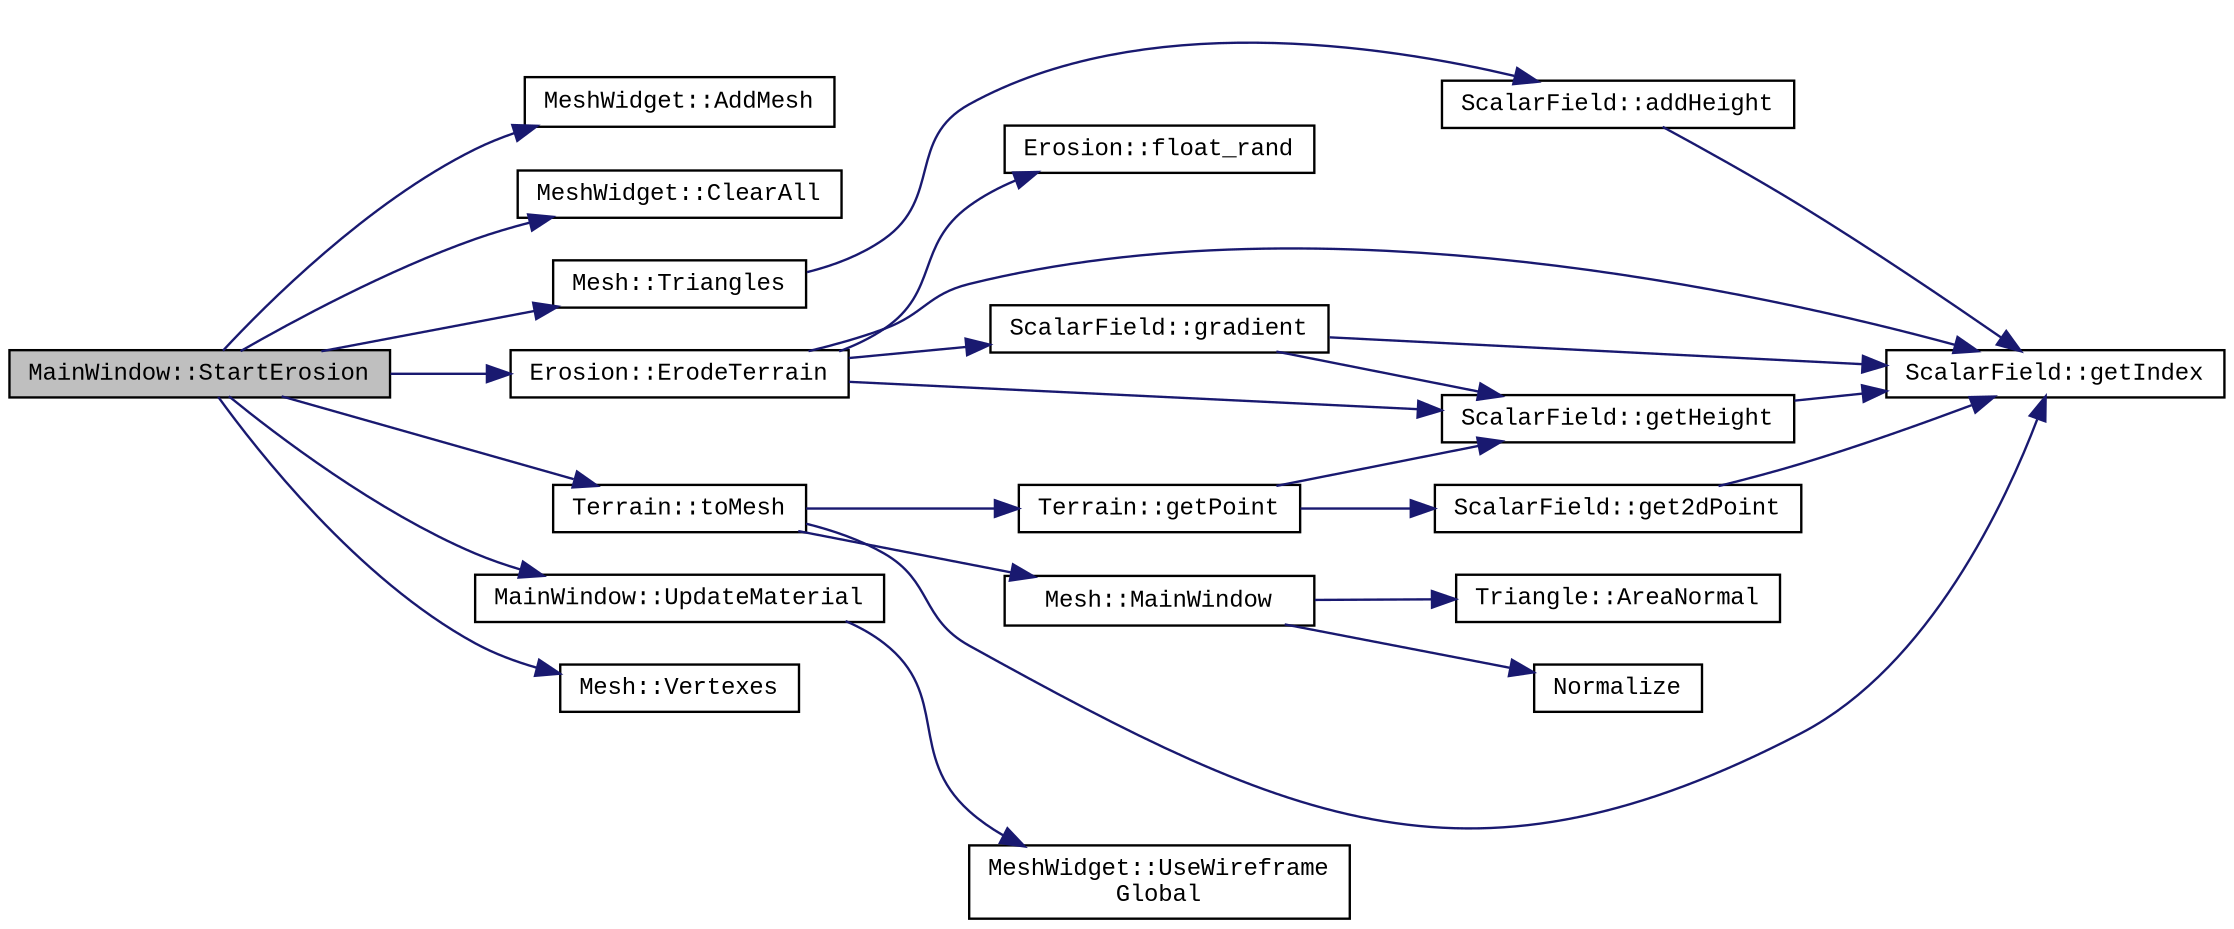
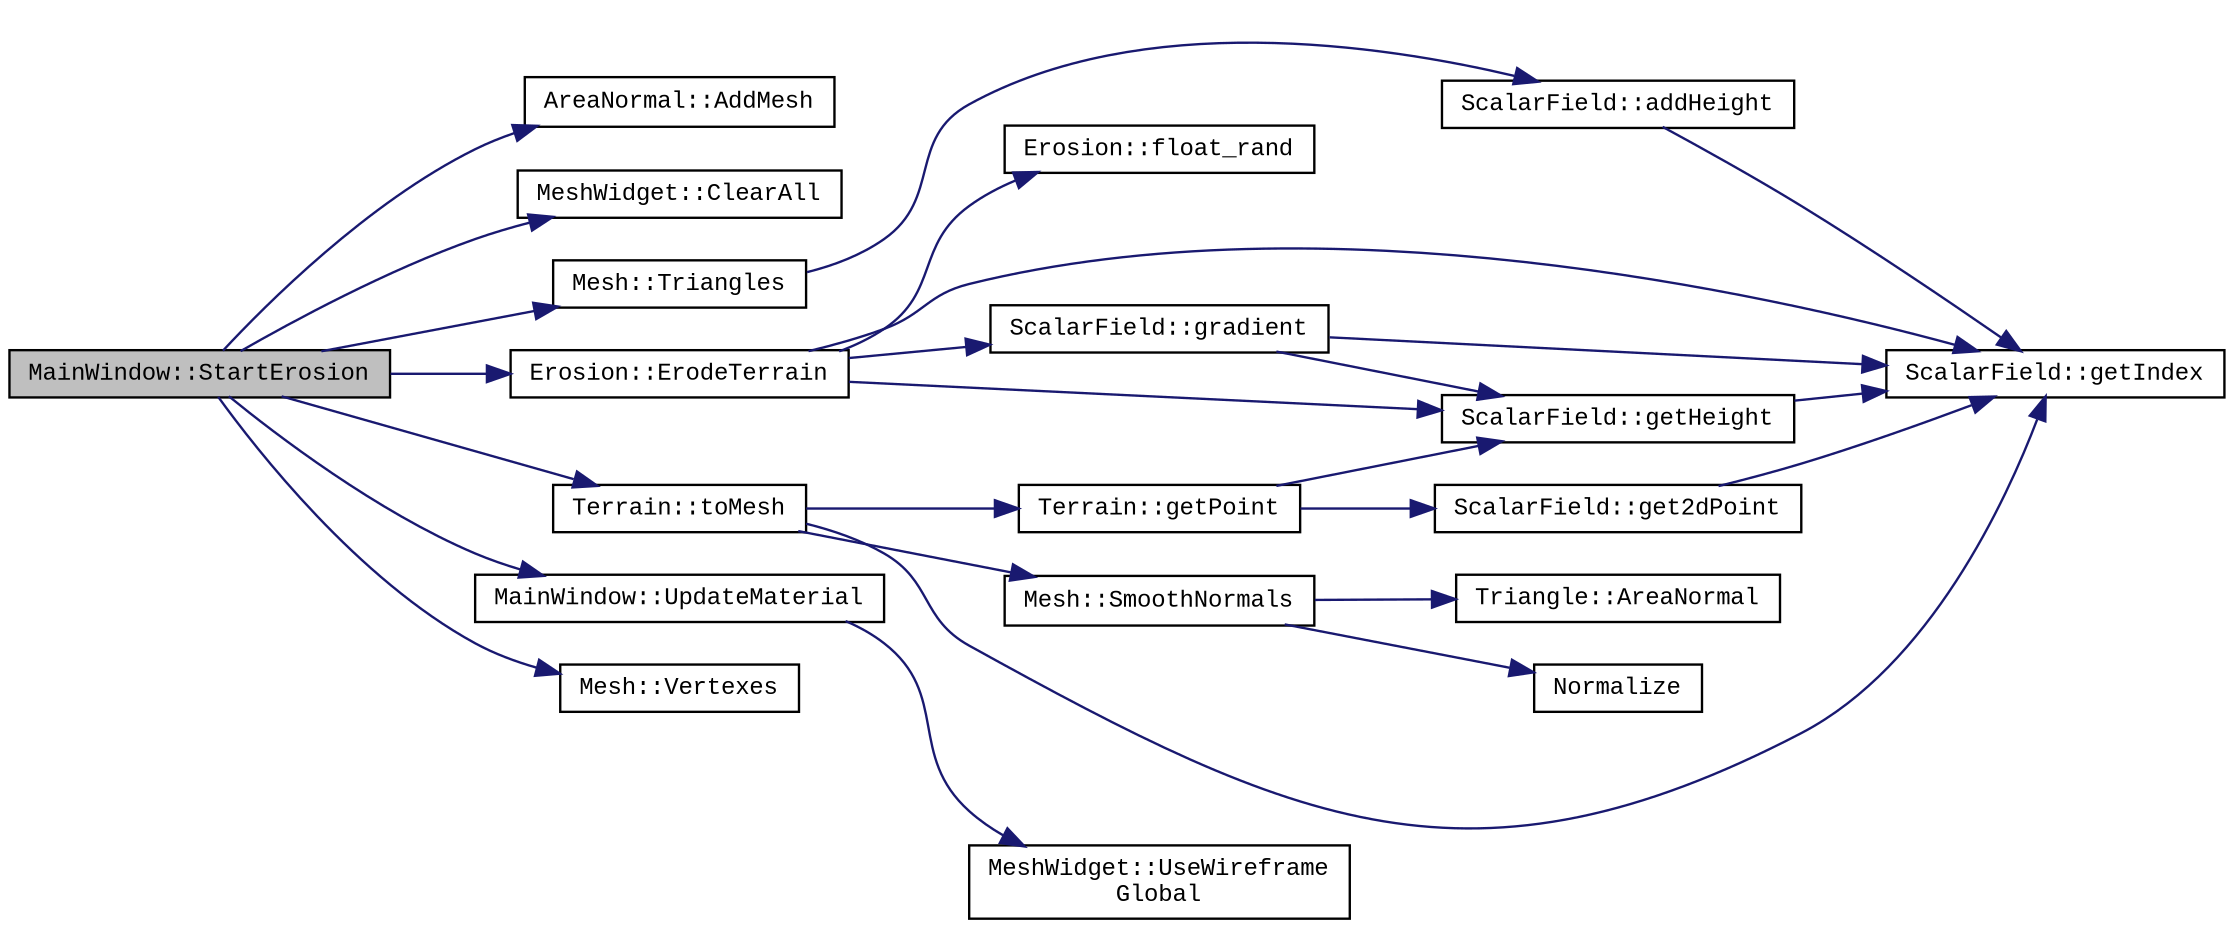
node "MeshWidget::AddMesh": label "MeshWidget::AddMesh" -> "AreaNormal::AddMesh"
node "Mesh::MainWindow": label "Mesh::MainWindow" -> "Mesh::SmoothNormals"
